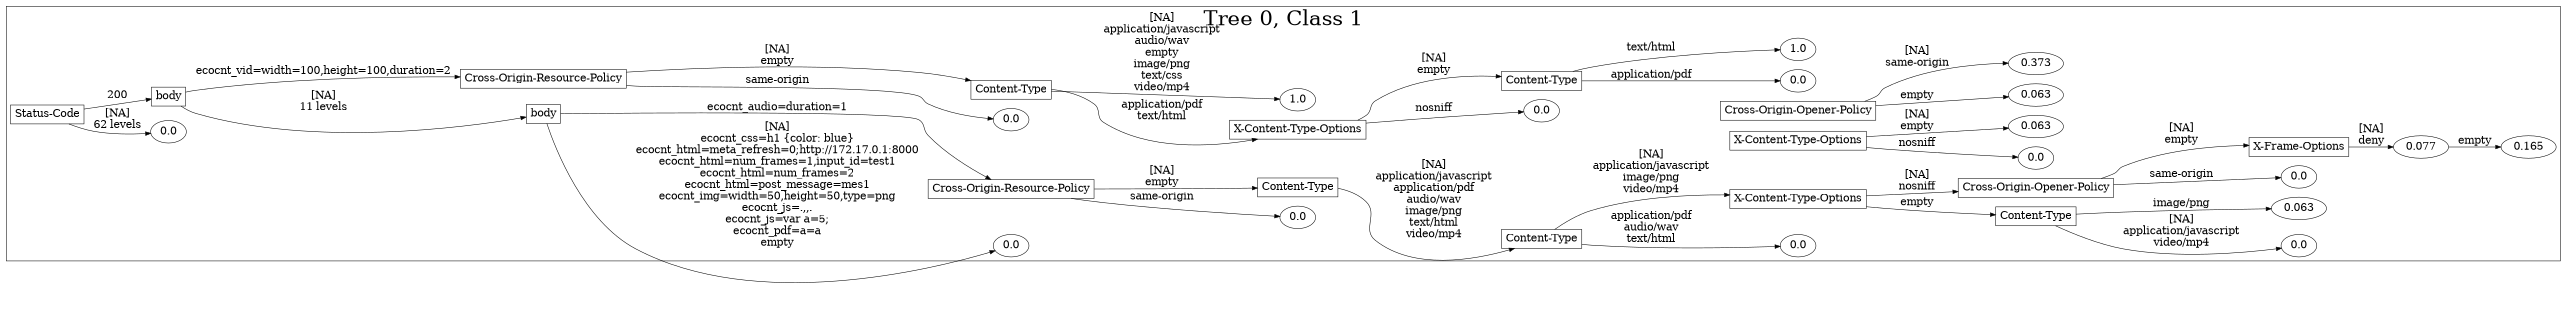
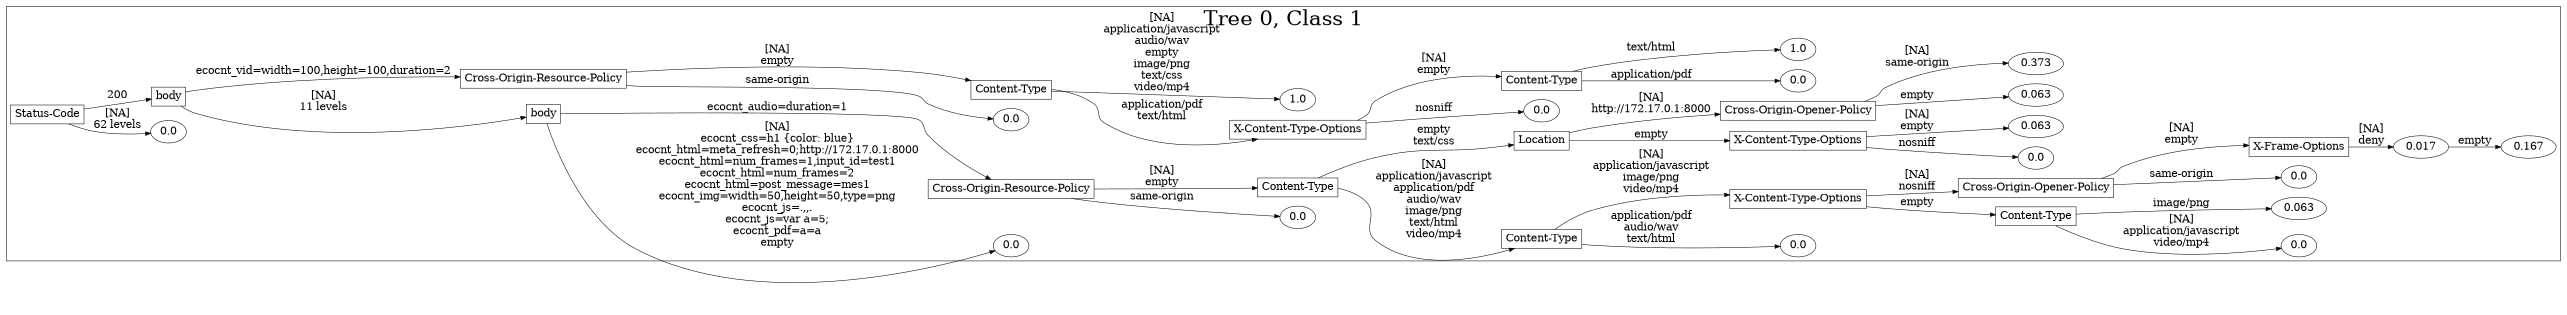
node "Location": added
node "0.077": label "0.077" -> "0.017"
node "0.165": label "0.165" -> "0.167"
